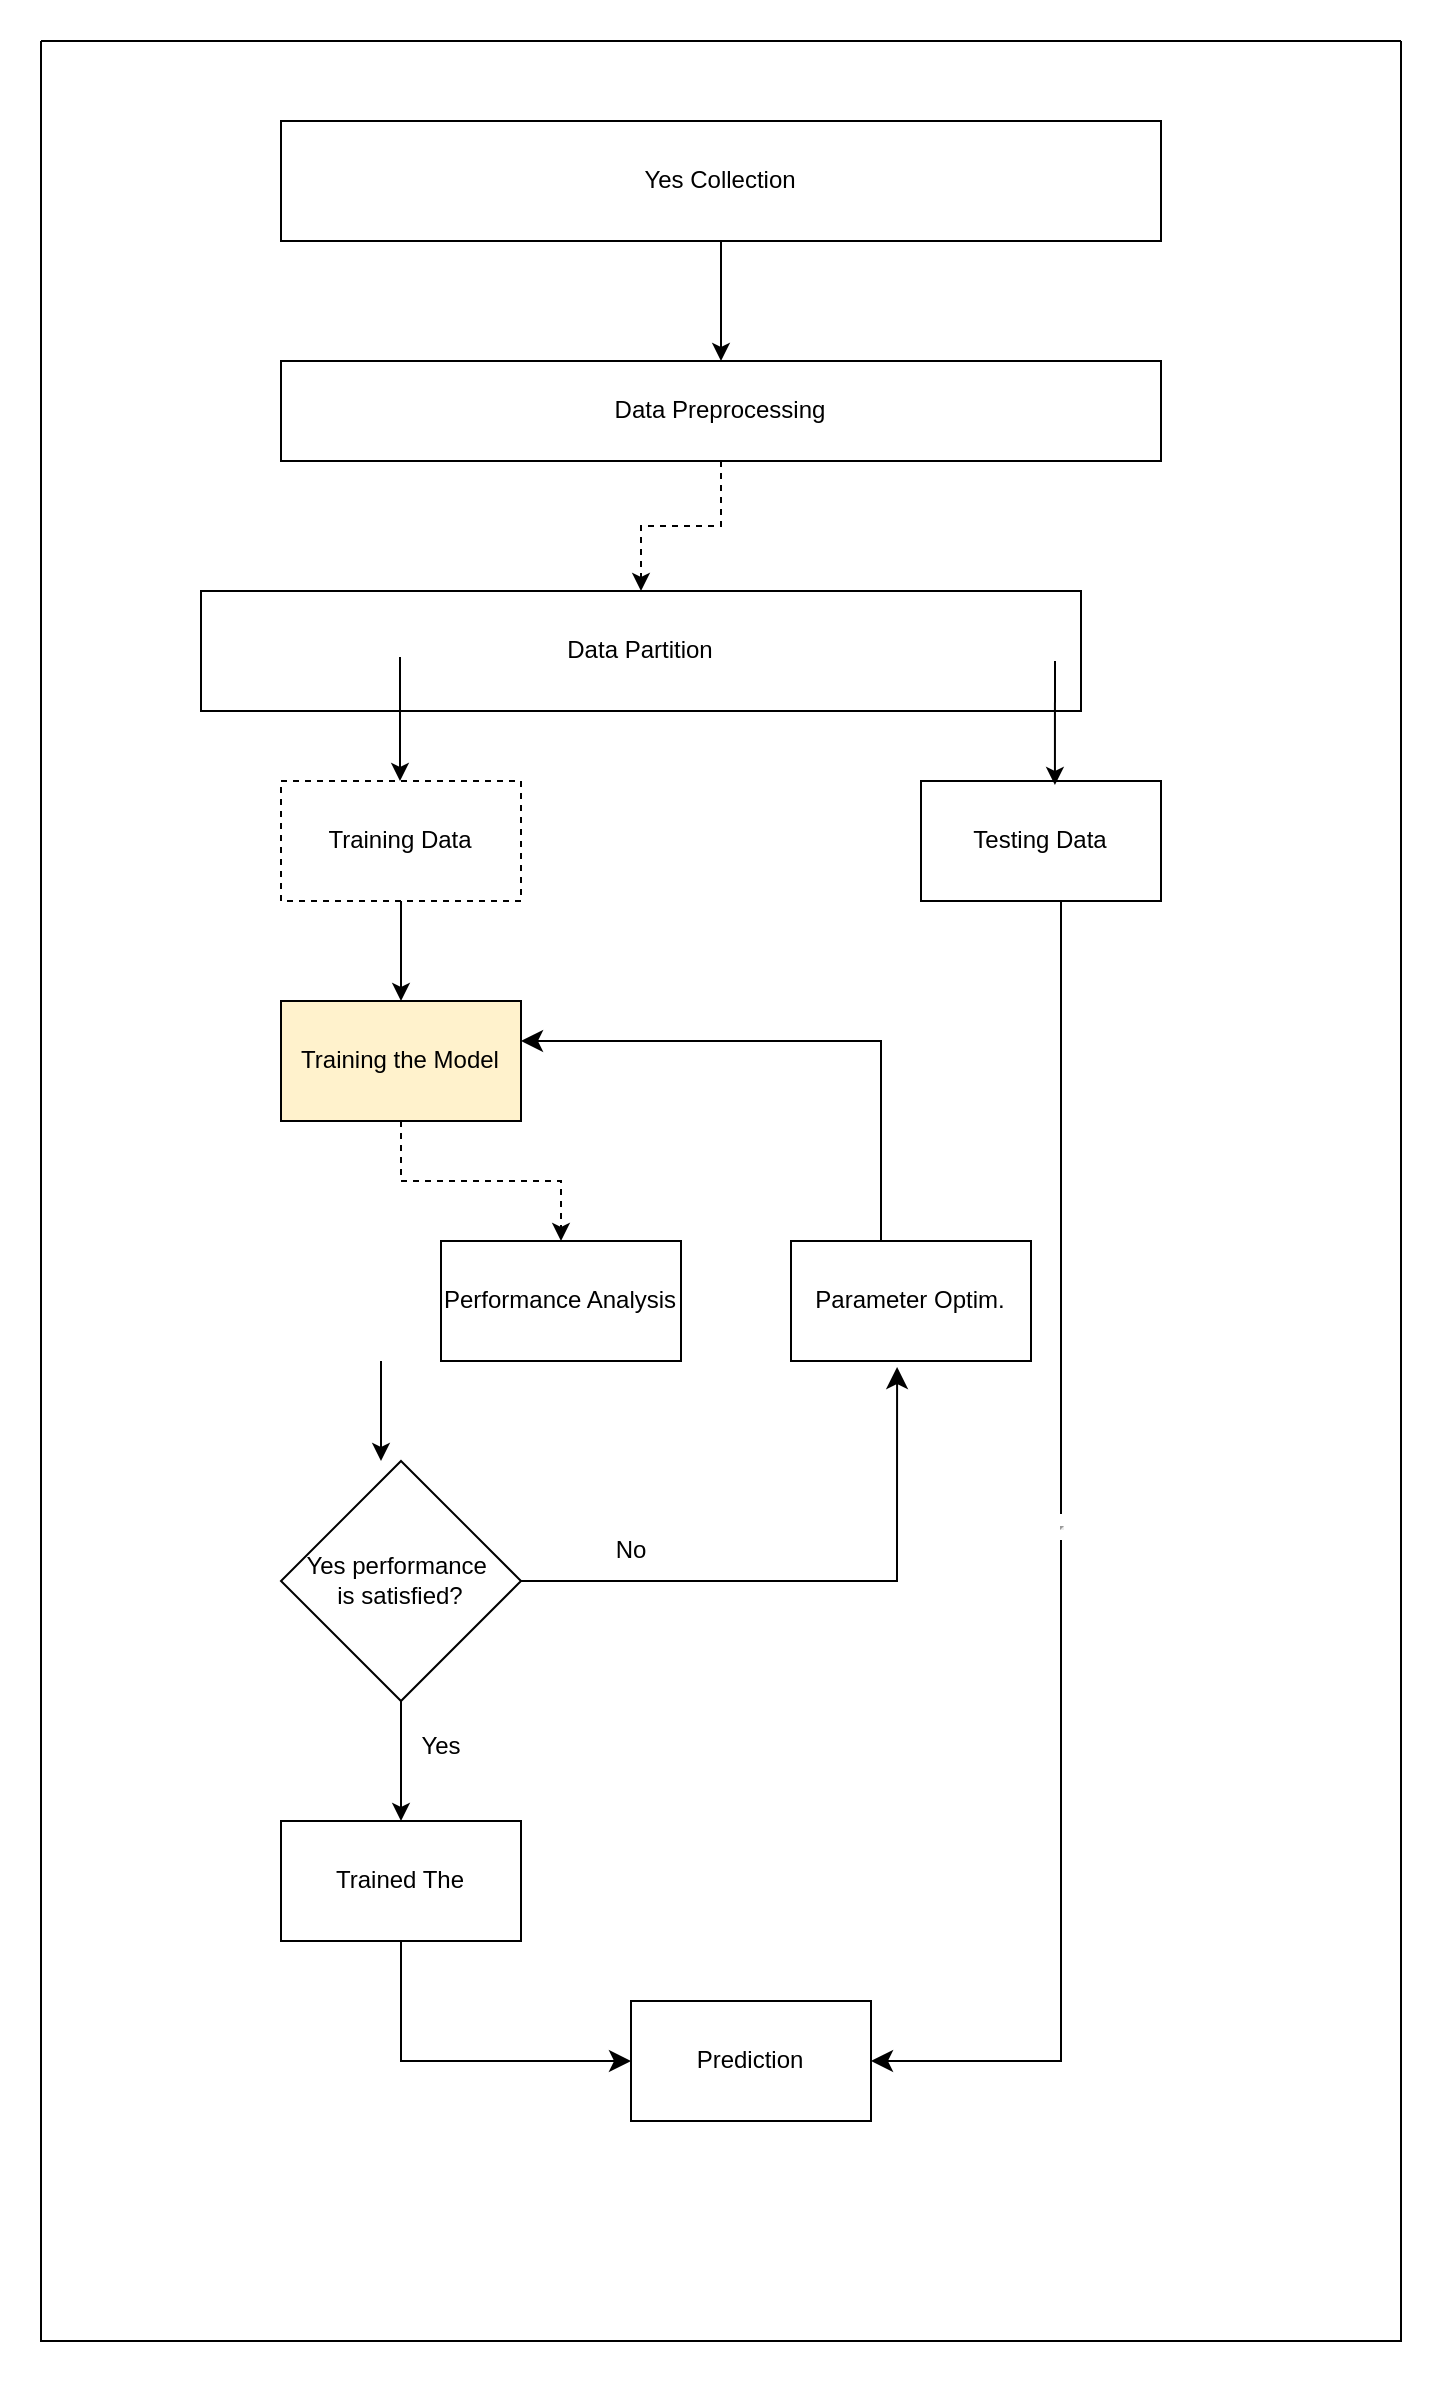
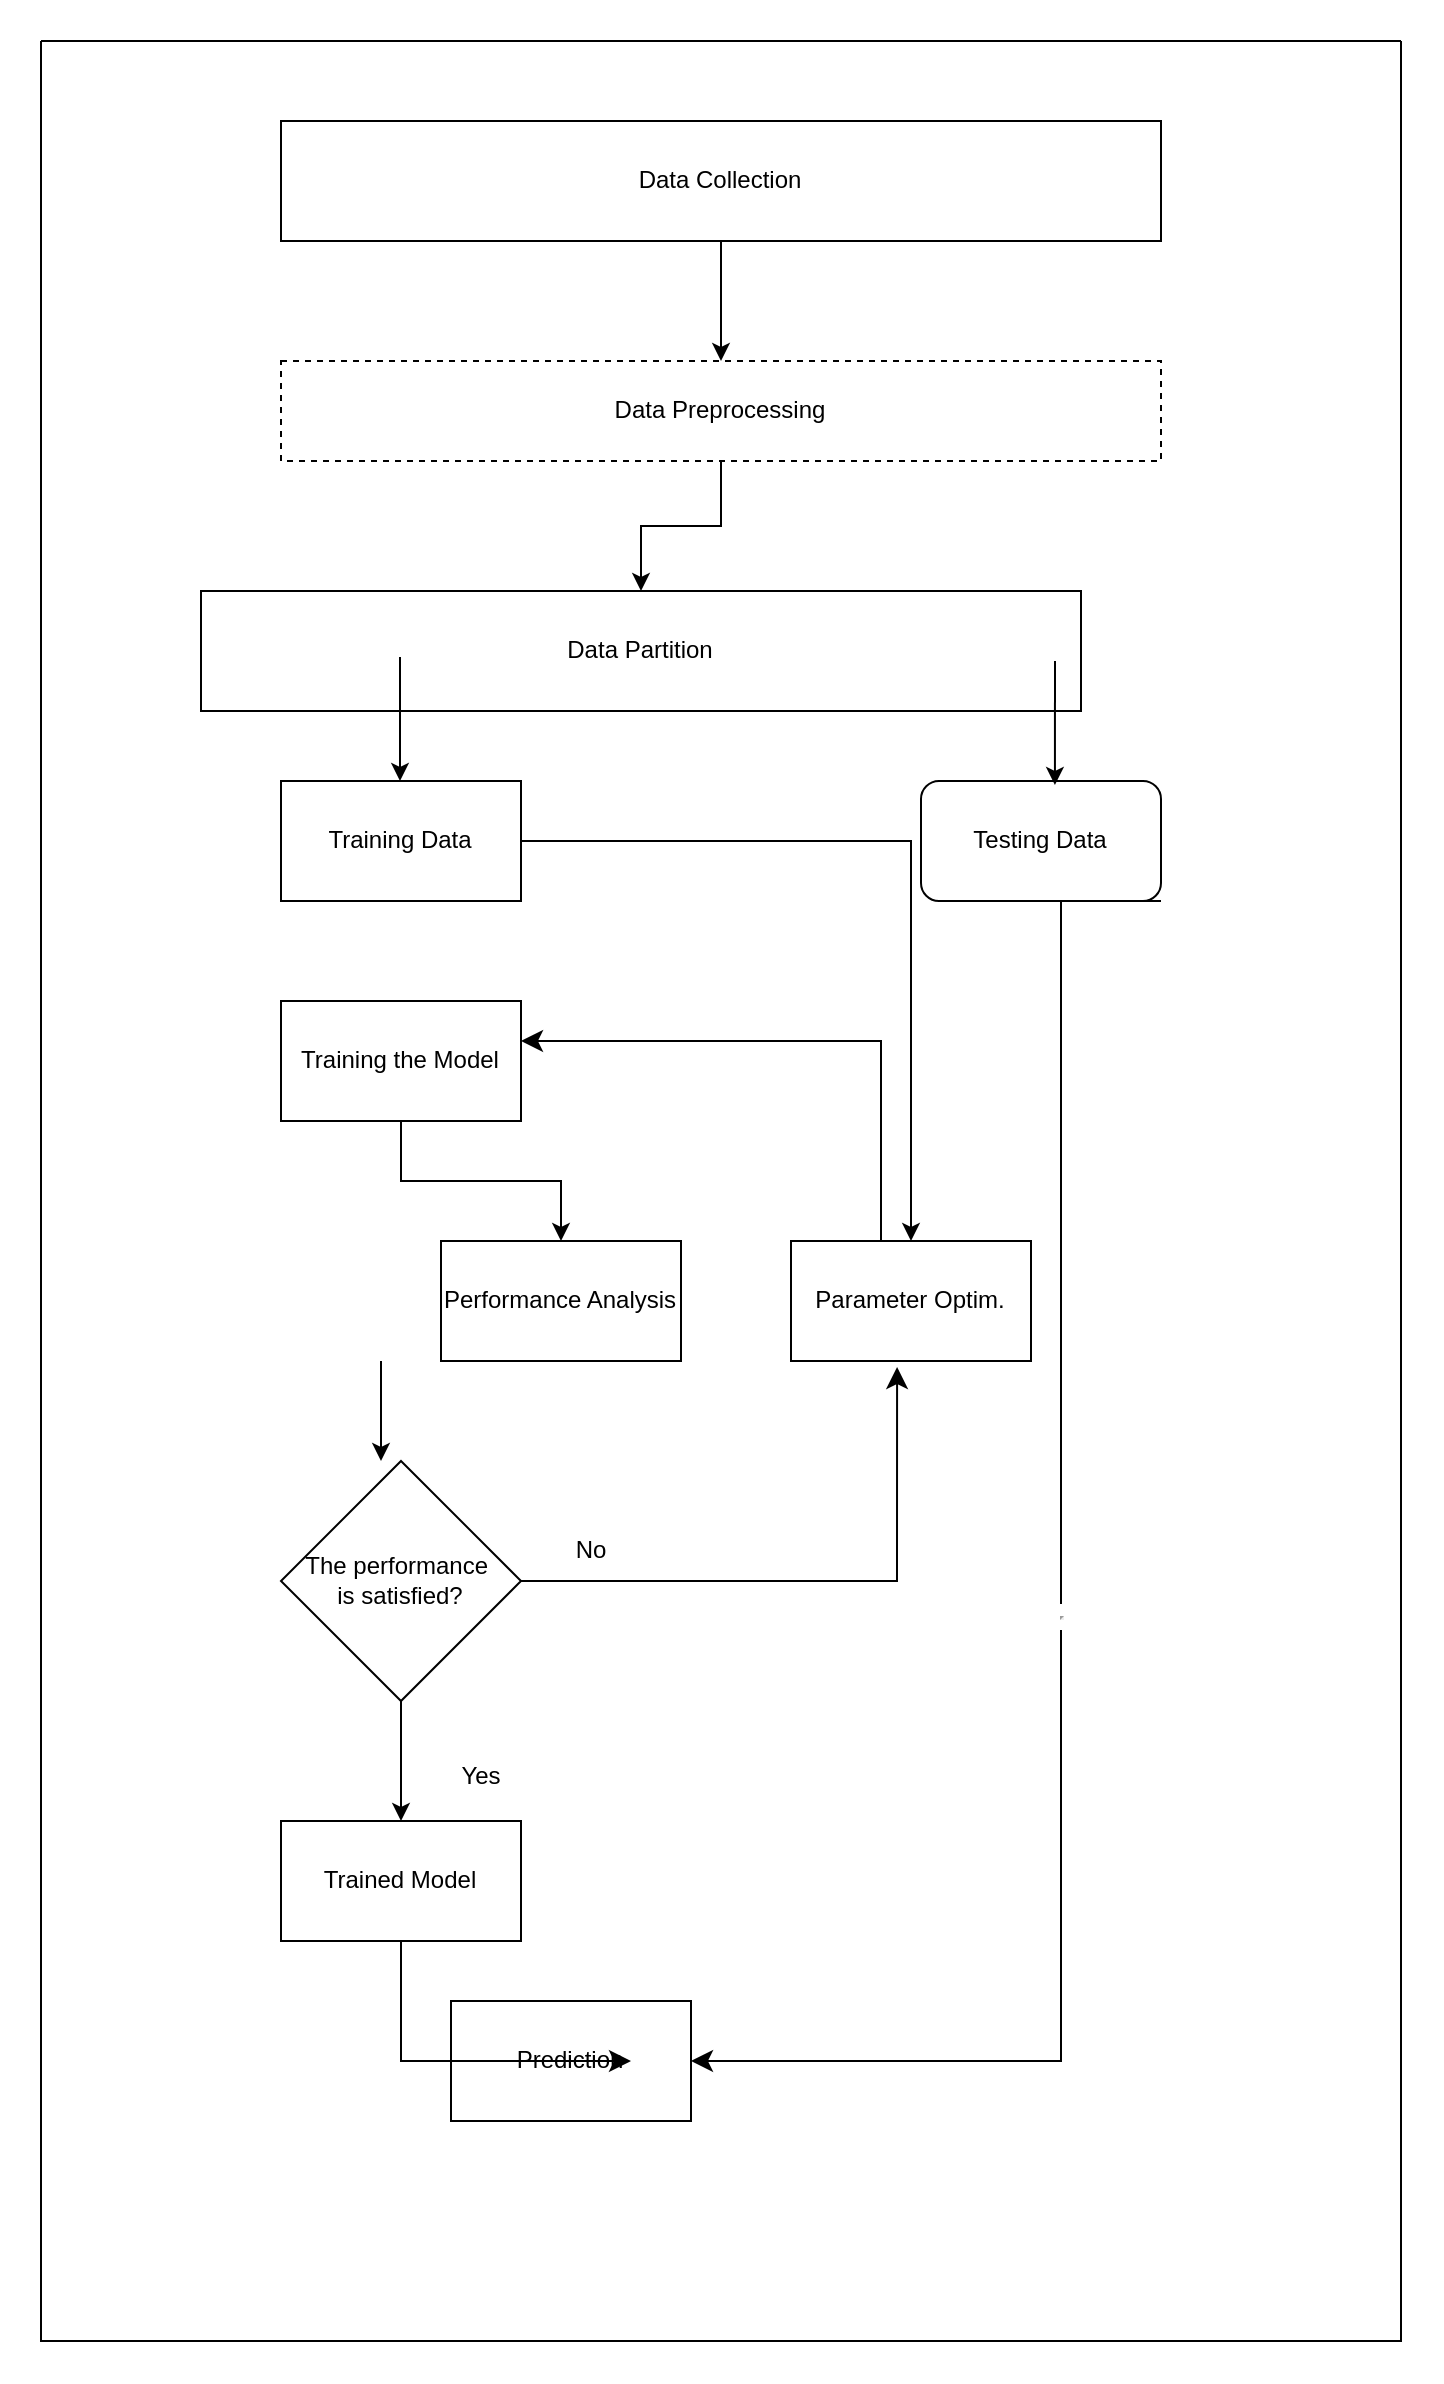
node "Yes Collection": label "Yes Collection" -> "Data Collection"
node "Data Preprocessing": style solid -> dashed
edge "Data Preprocessing" -> "Data Partition": style dashed -> solid
node "Training Data": style dashed -> solid
node "Testing Data": shape rectangle -> rounded rectangle
edge "Training Data" -> "Training the Model": now "Training Data" -> "Parameter Optim."
node "Training the Model": fillcolor #fff2cc -> #ffffff
edge "Training the Model" -> "Performance Analysis": style dashed -> solid
node "No": moved (631, 1551) -> (591, 1551)
node "Yes performance is satisfied?": label "Yes performance is satisfied?" -> "The performance is satisfied?"
node "Yes": moved (441, 1747) -> (481, 1777)
node "Trained The": label "Trained The" -> "Trained Model"
node "Prediction": moved (751, 2061) -> (571, 2061)
